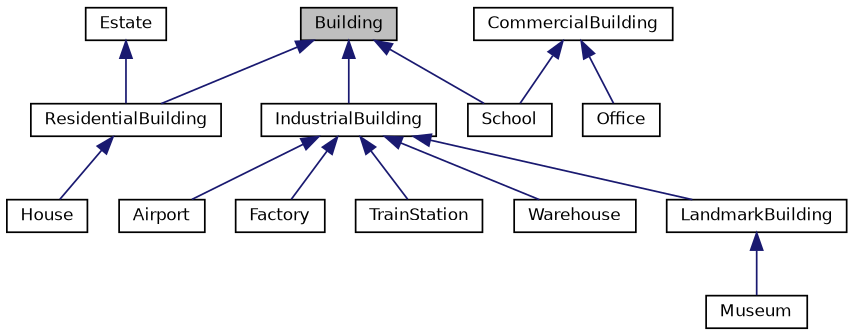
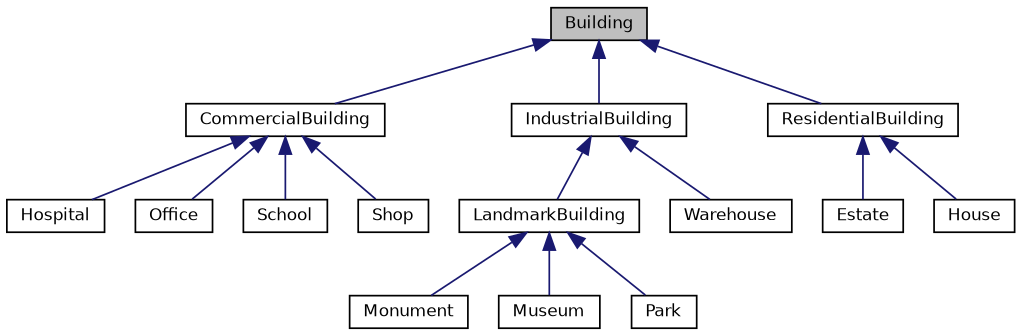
edge "School" -> "Building": now "CommercialBuilding" -> "Building"
edge "ResidentialBuilding" -> "Estate": reversed
node "Hospital": added
node "Airport": removed
node "Factory": removed
node "Shop": added
node "TrainStation": removed
node "Monument": added
node "Park": added
